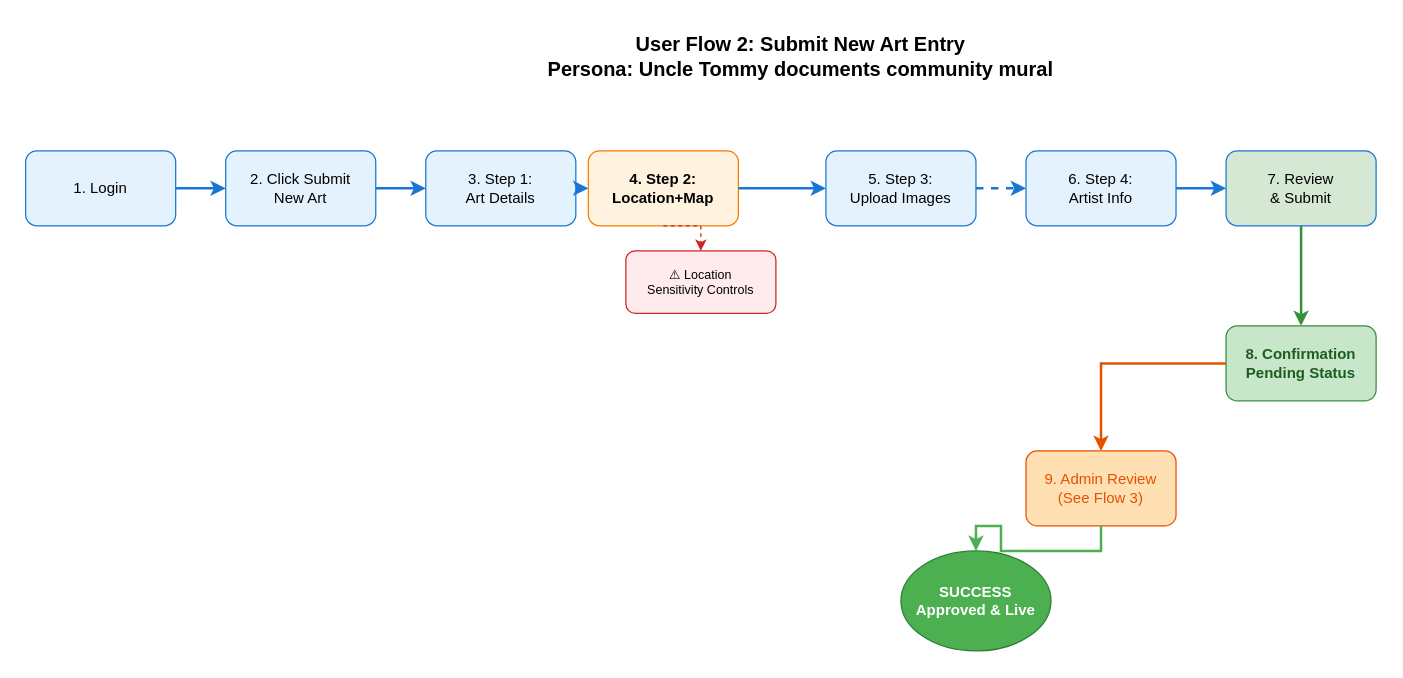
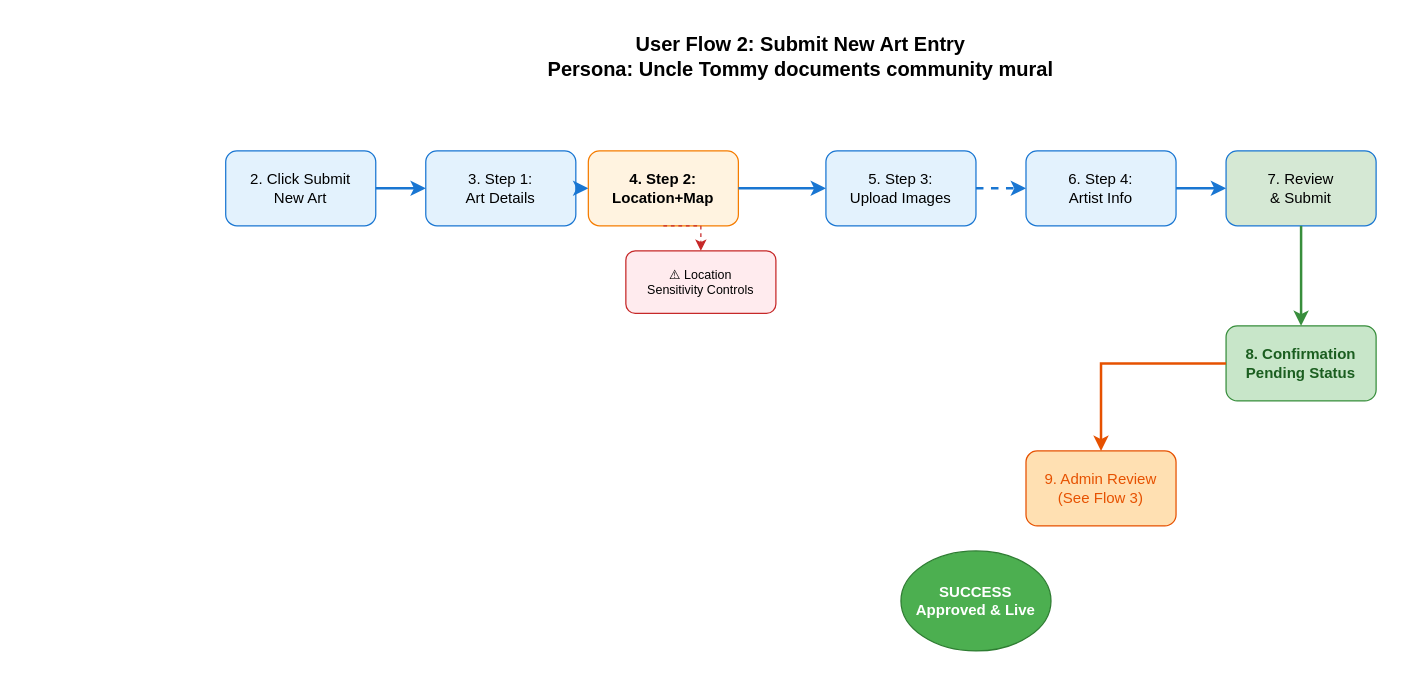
node "1. Login": removed
edge "1. Login" -> "2. Click Submit New Art": removed
edge "9. Admin Review (See Flow 3)" -> "SUCCESS Approved & Live": removed
